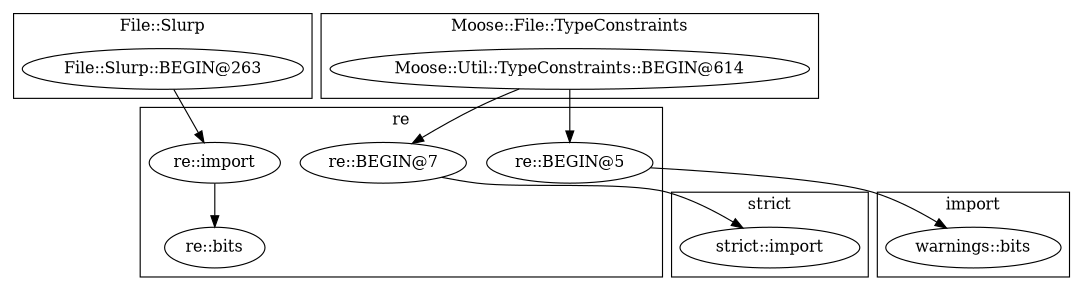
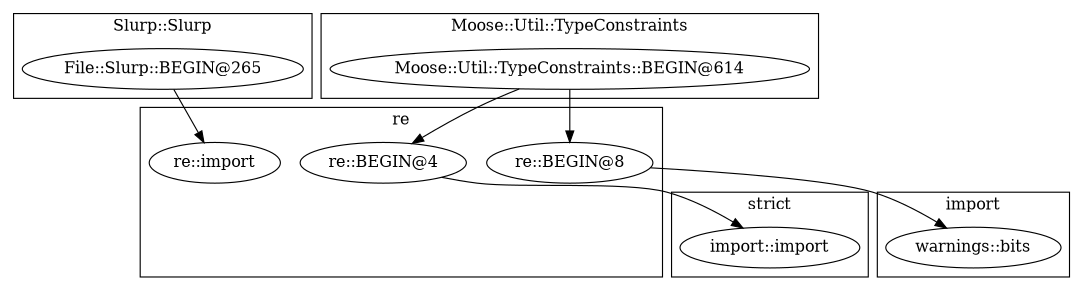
cluster "File::Slurp": label "File::Slurp" -> "Slurp::Slurp"
cluster "Moose::File::TypeConstraints": label "Moose::File::TypeConstraints" -> "Moose::Util::TypeConstraints"
node "File::Slurp::BEGIN@263": label "File::Slurp::BEGIN@263" -> "File::Slurp::BEGIN@265"
node "re::BEGIN@7": label "re::BEGIN@7" -> "re::BEGIN@4"
node "re::BEGIN@5": label "re::BEGIN@5" -> "re::BEGIN@8"
node "re::bits": removed
node "strict::import": label "strict::import" -> "import::import"
